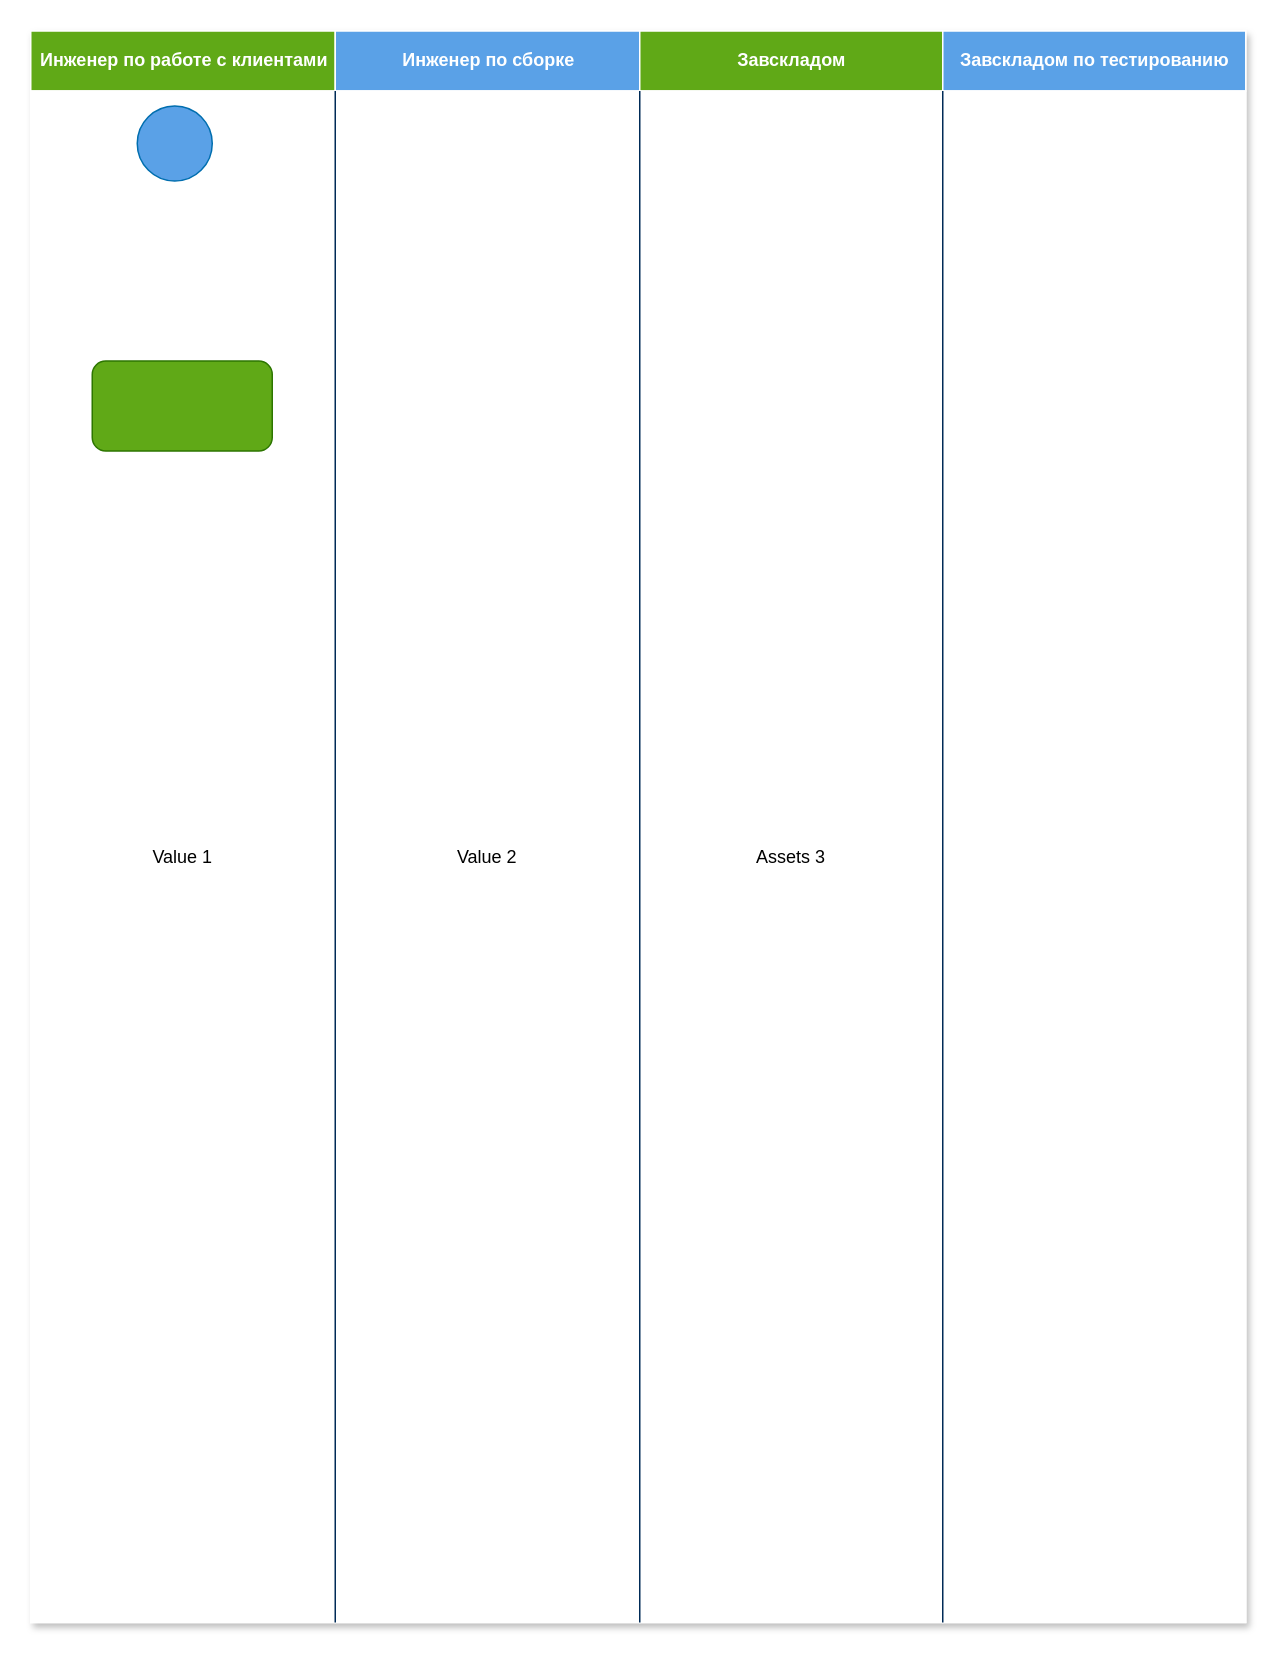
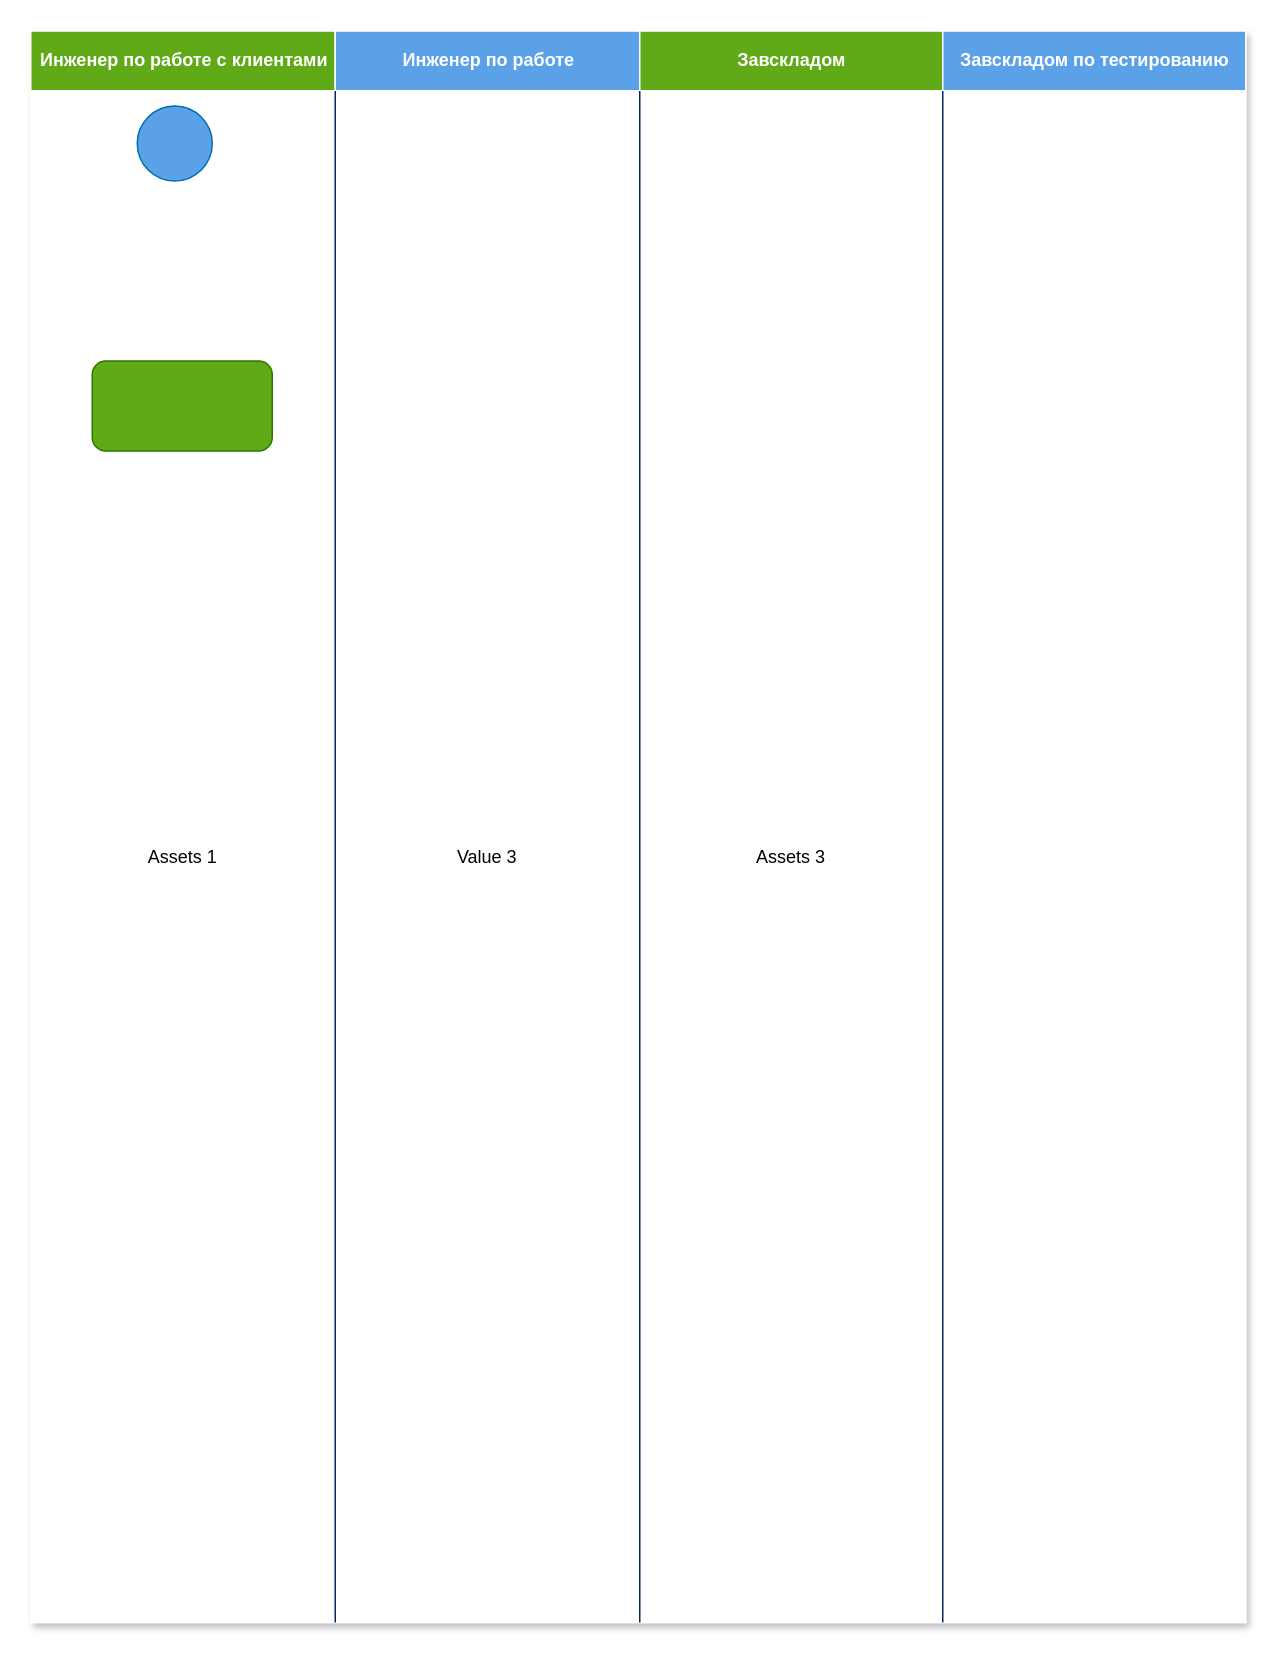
node "Инженер по сборке": label "Инженер по сборке" -> "Инженер по работе"
node "Value 1": label "Value 1" -> "Assets 1"
node "Value 2": label "Value 2" -> "Value 3"
